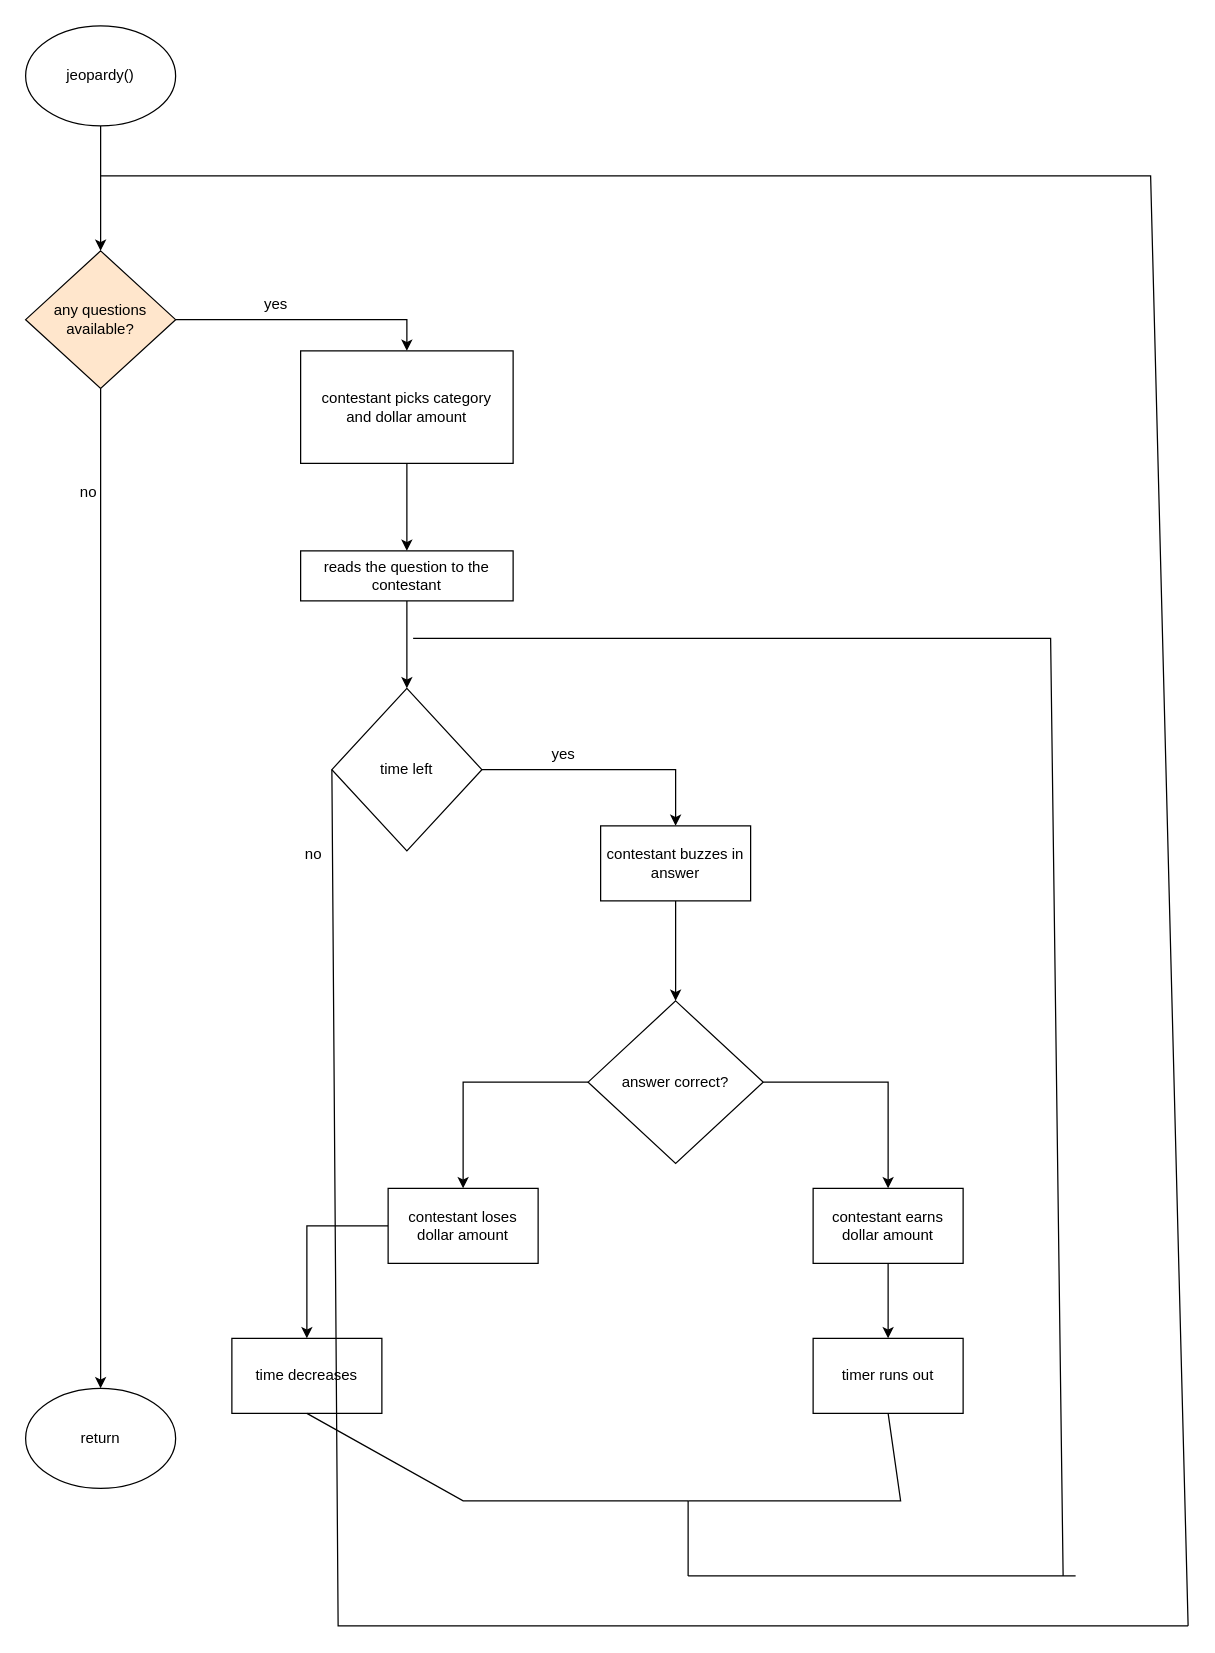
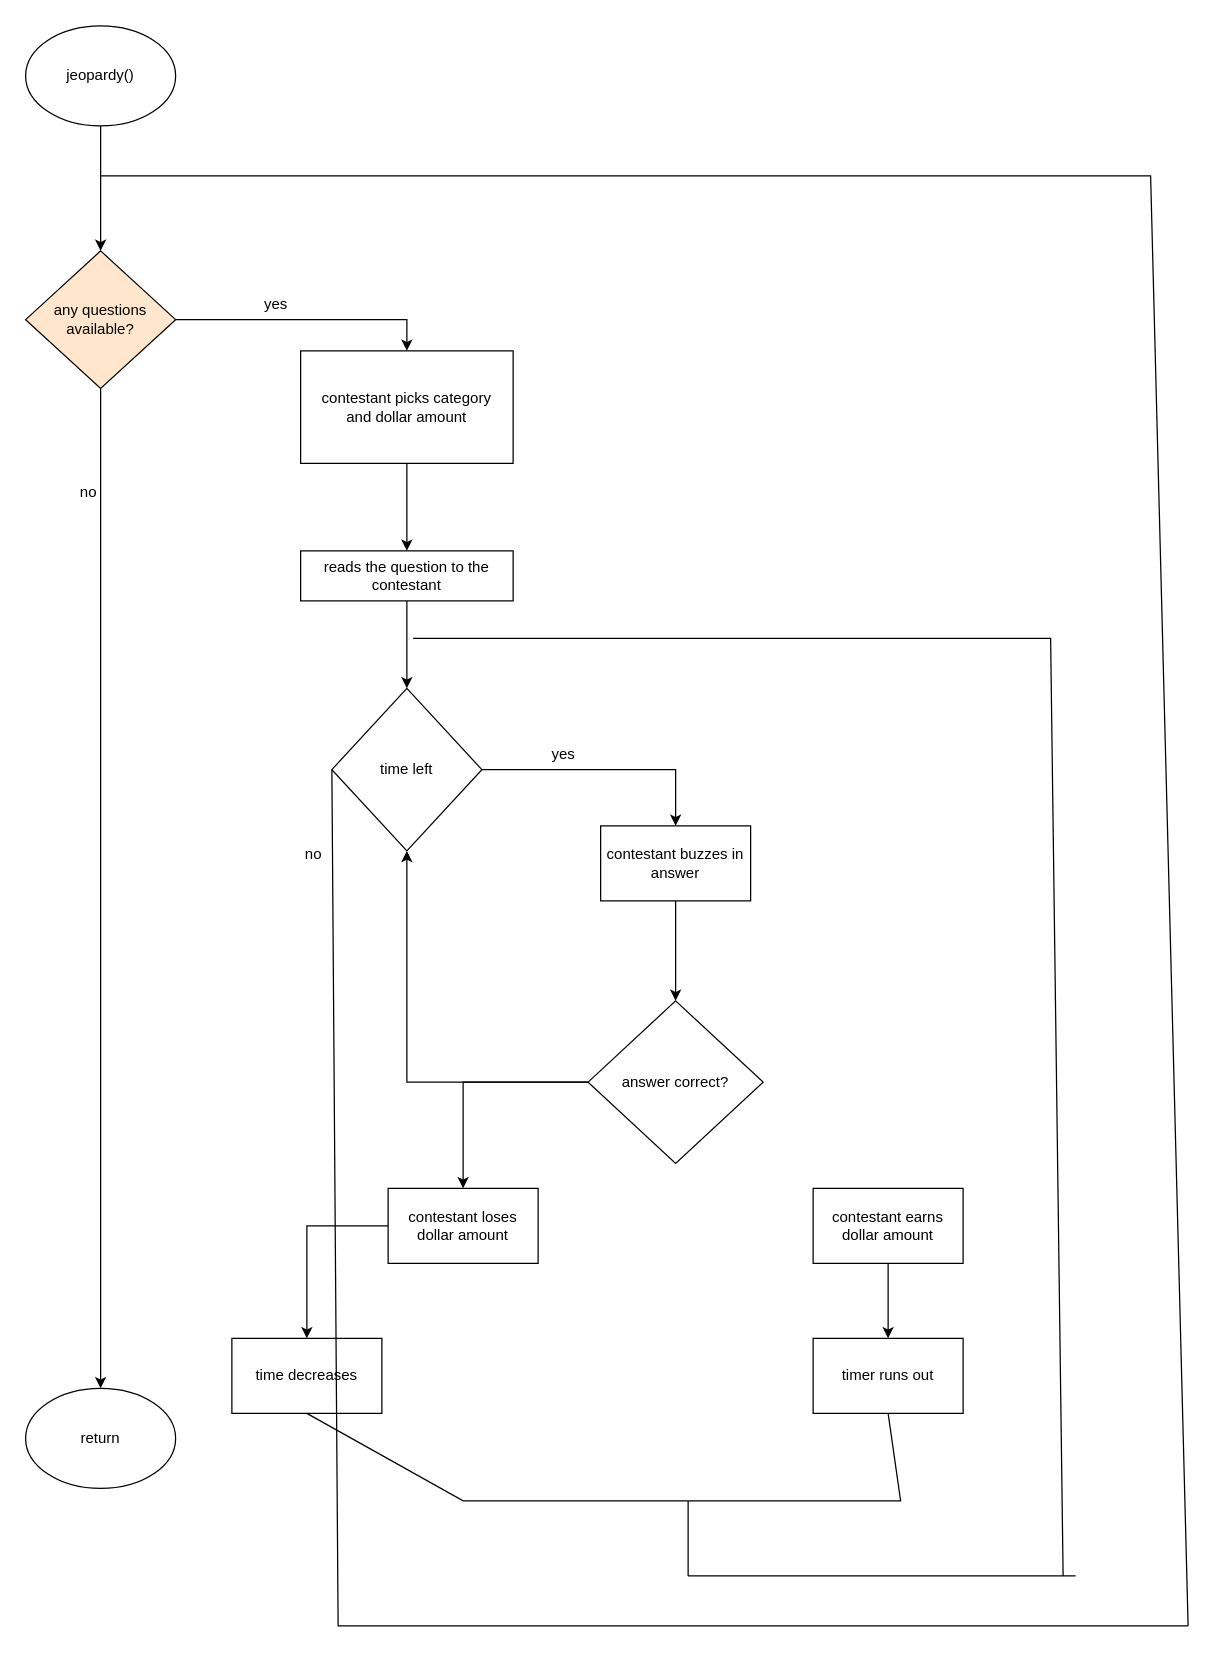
edge "answer correct?" -> "contestant earns dollar amount": now "answer correct?" -> "time left"
